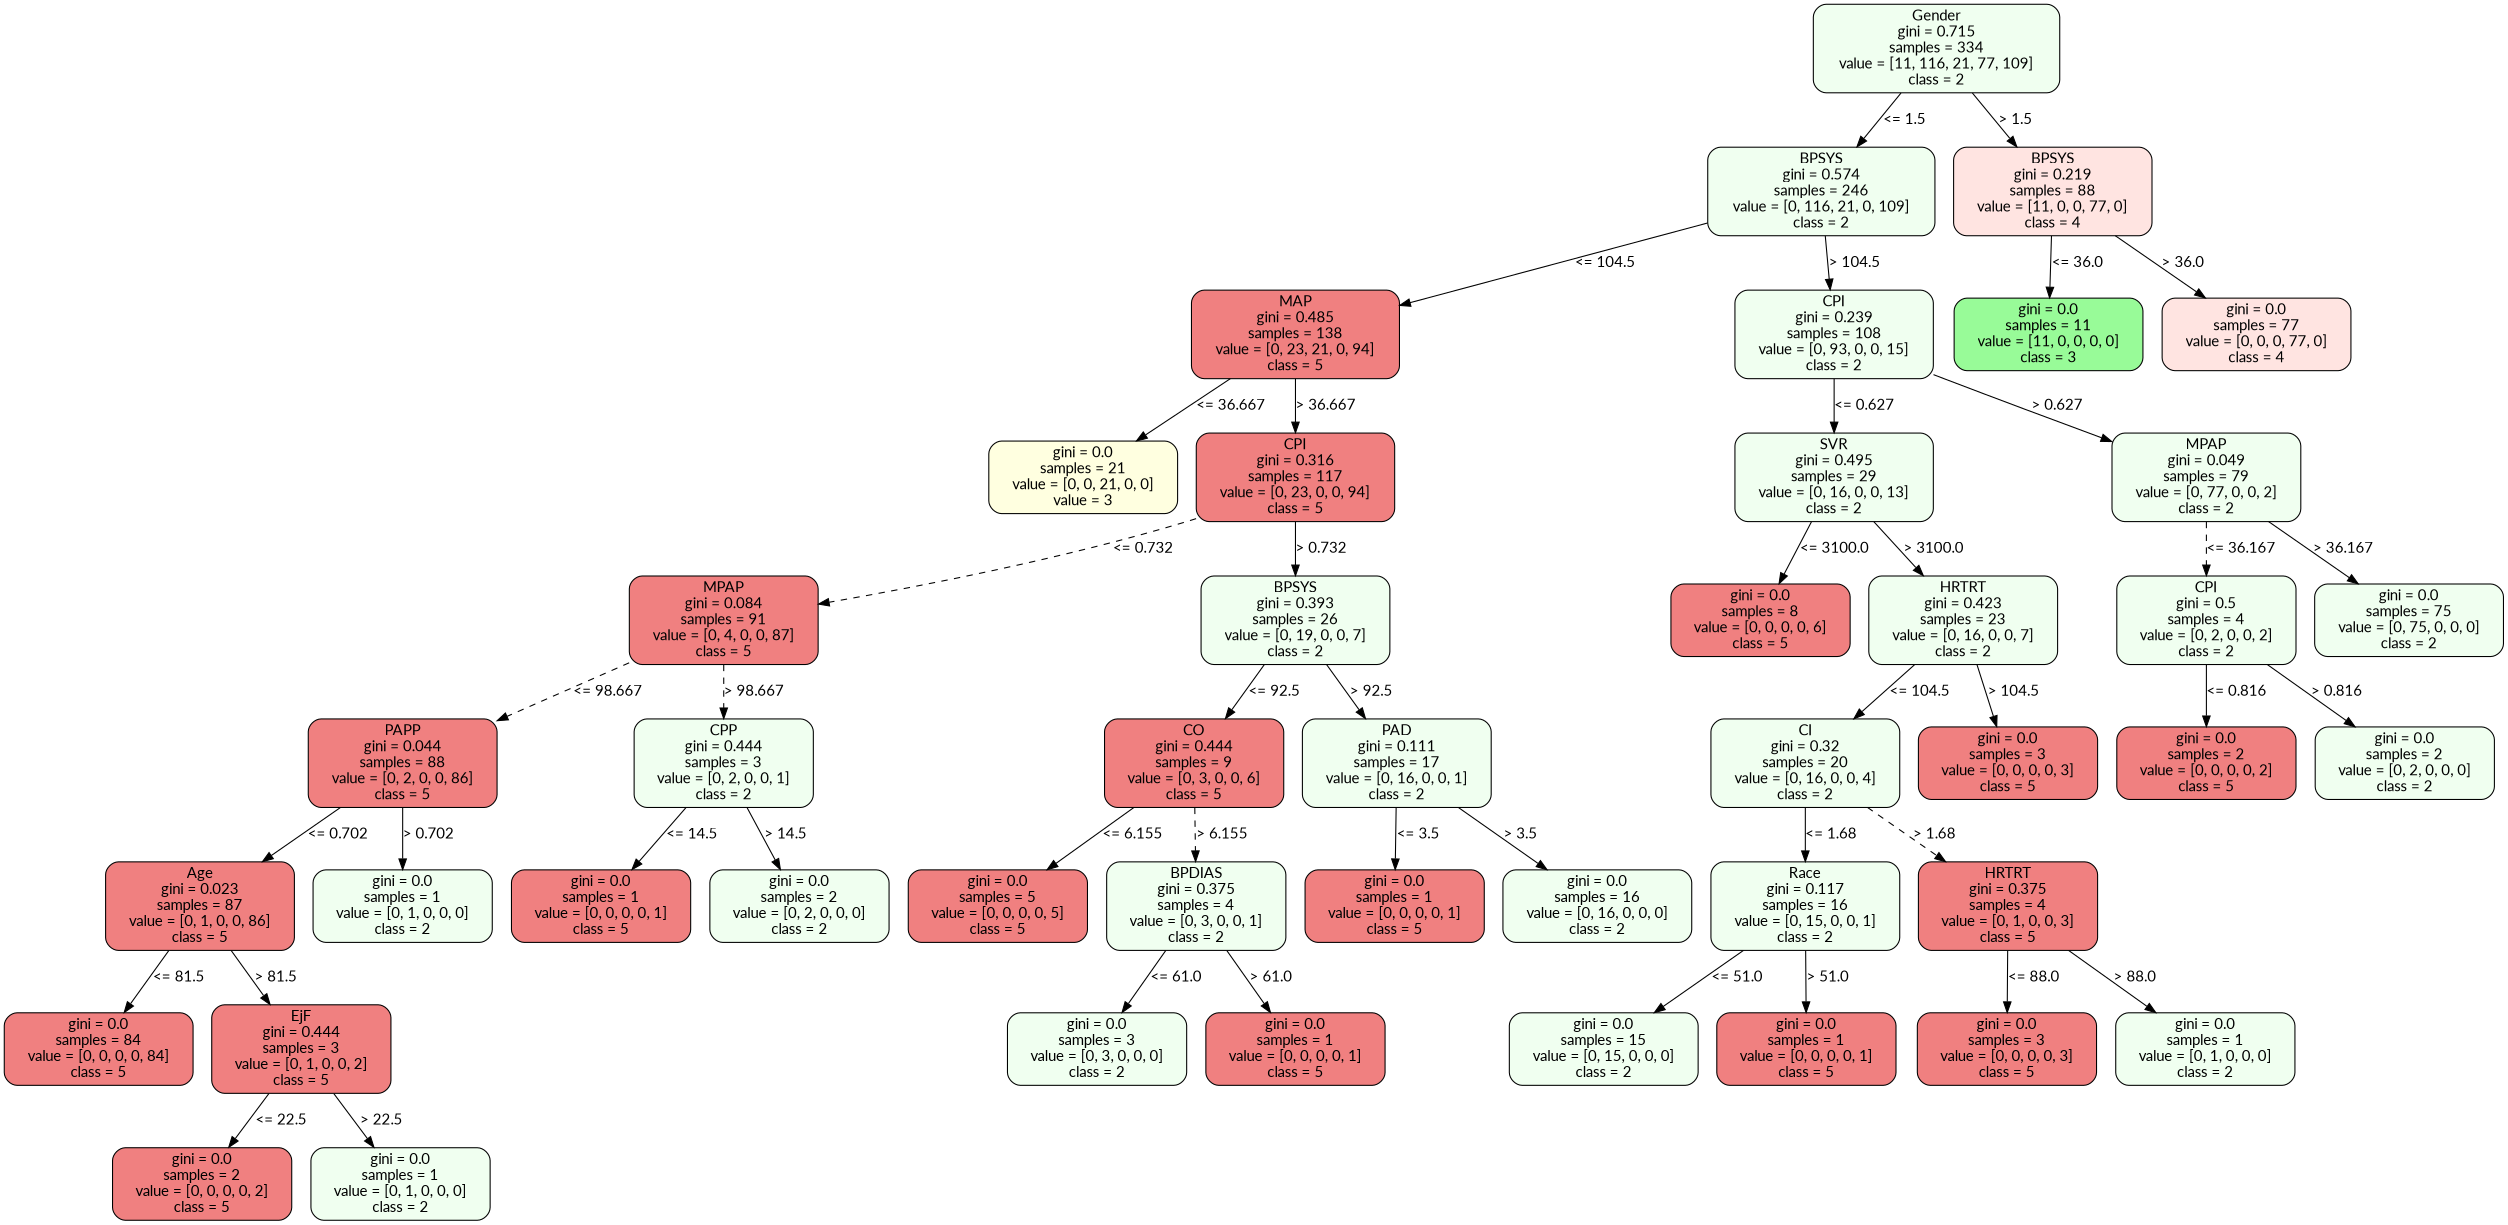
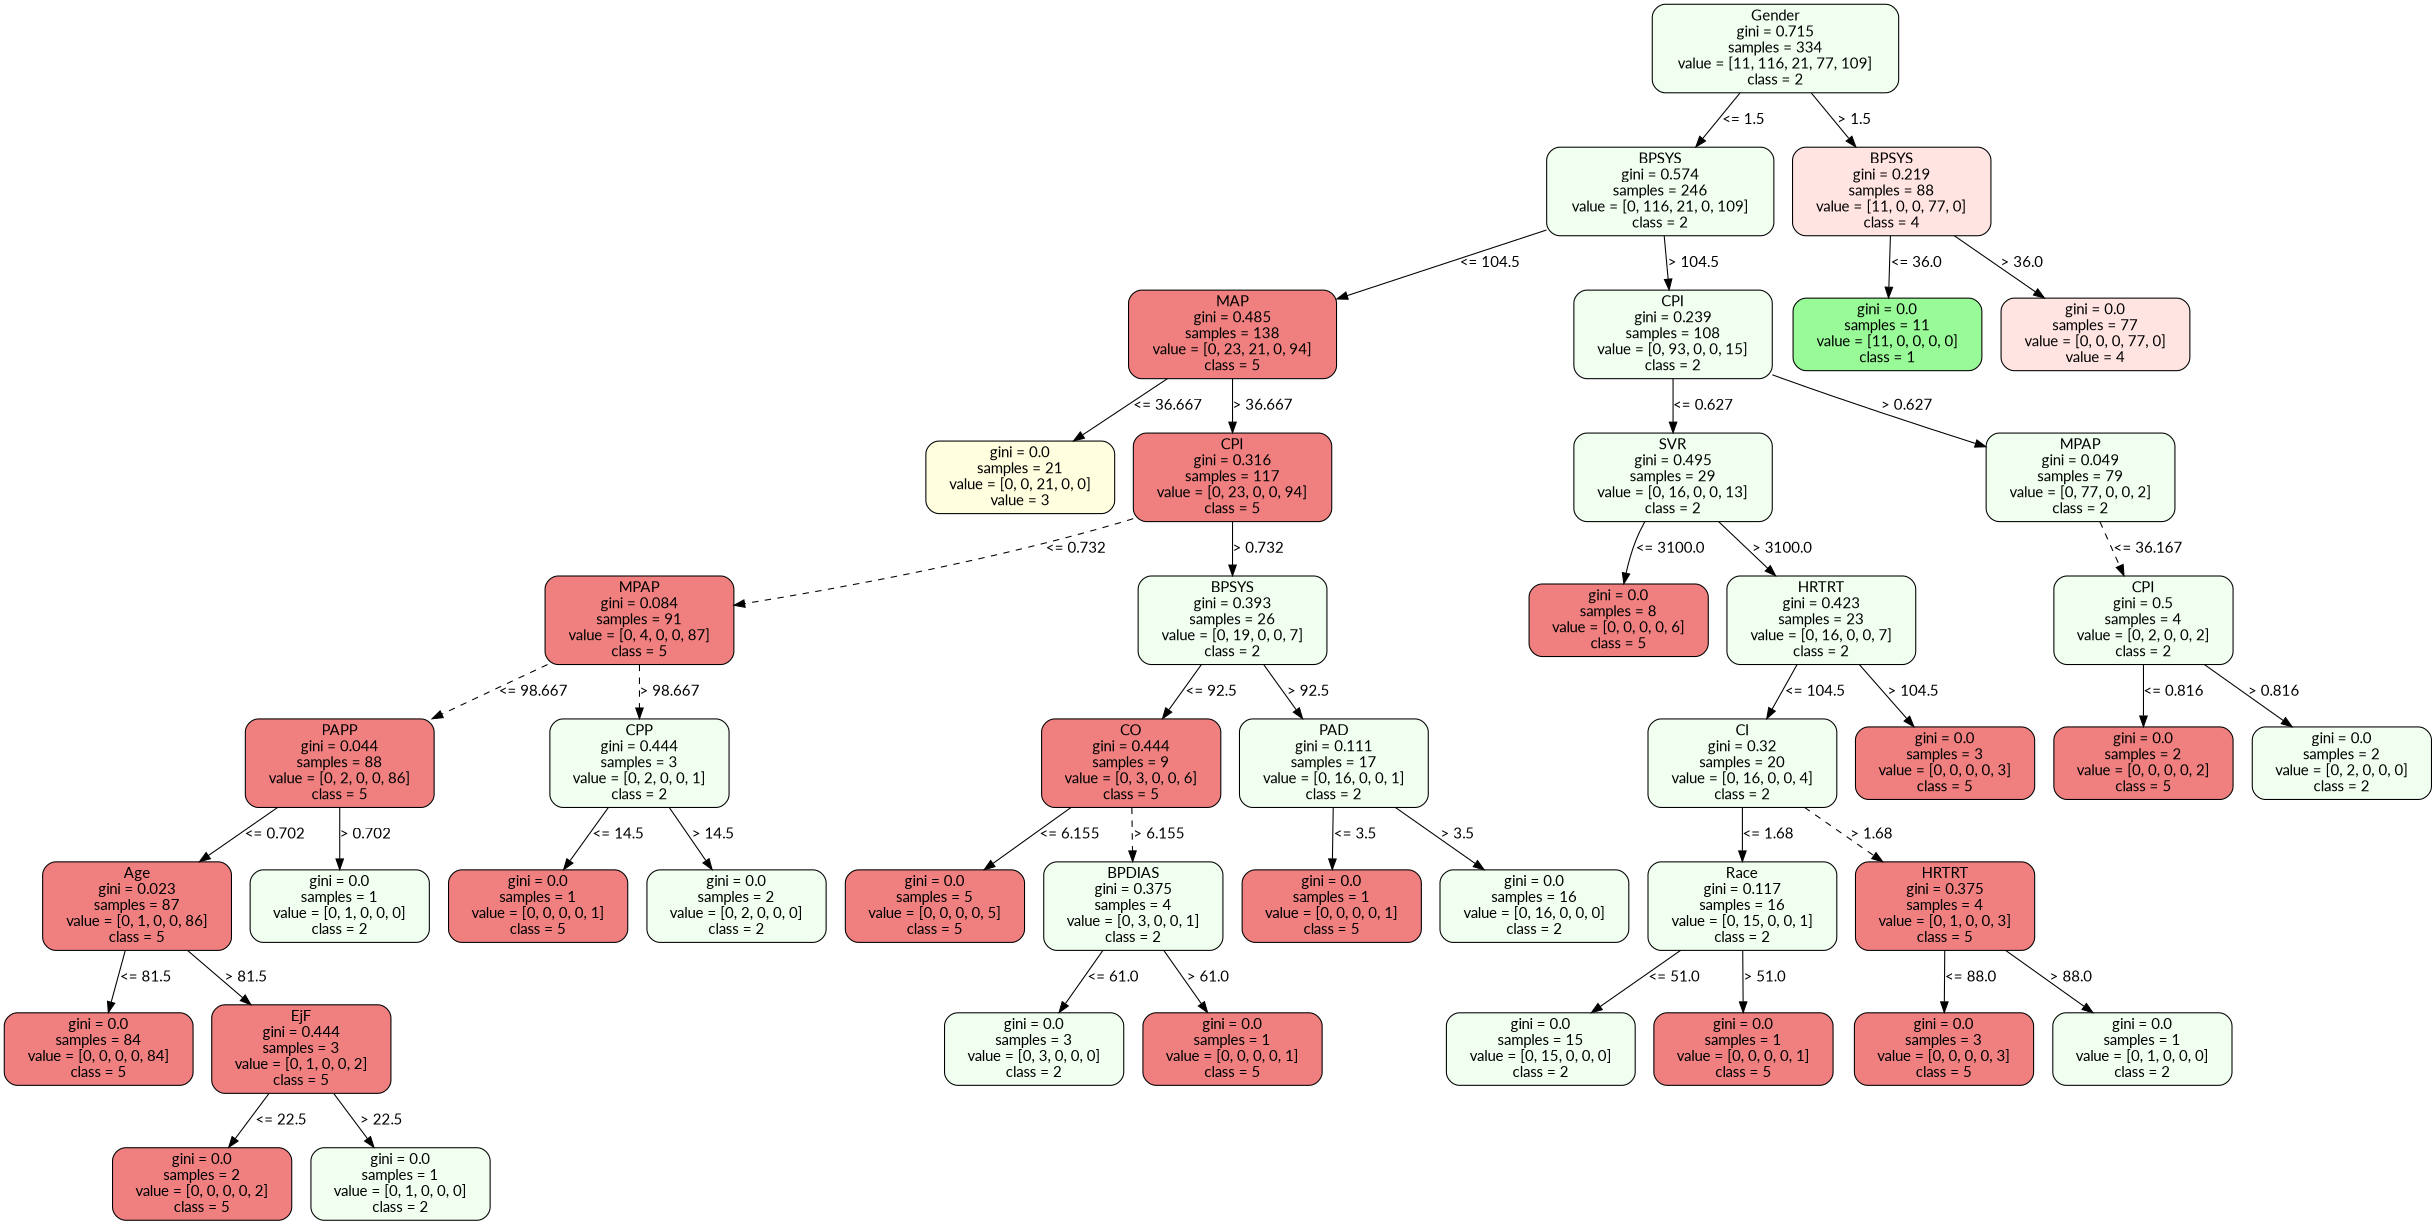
node "gini = 0.0 samples = 11 value = [11, 0, 0, 0, 0] class = 3": label "gini = 0.0 samples = 11 value = [11, 0, 0, 0, 0] class = 3" -> "gini = 0.0 samples = 11 value = [11, 0, 0, 0, 0] class = 1"
node "gini = 0.0 samples = 77 value = [0, 0, 0, 77, 0] class = 4": label "gini = 0.0 samples = 77 value = [0, 0, 0, 77, 0] class = 4" -> "gini = 0.0 samples = 77 value = [0, 0, 0, 77, 0] value = 4"
node "gini = 0.0 samples = 75 value = [0, 75, 0, 0, 0] class = 2": removed
